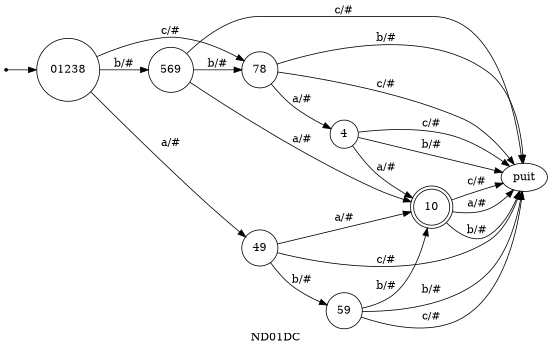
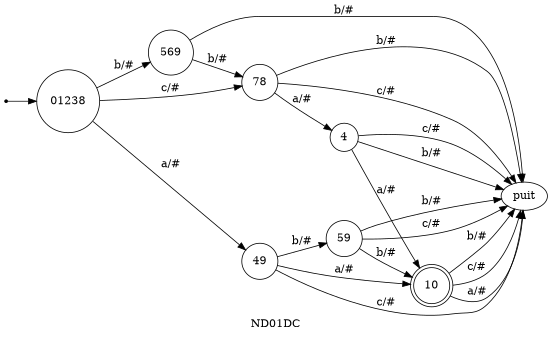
edge "569" -> "puit": label "c/#" -> "b/#"
edge "569" -> "10": removed, label "a/#"
